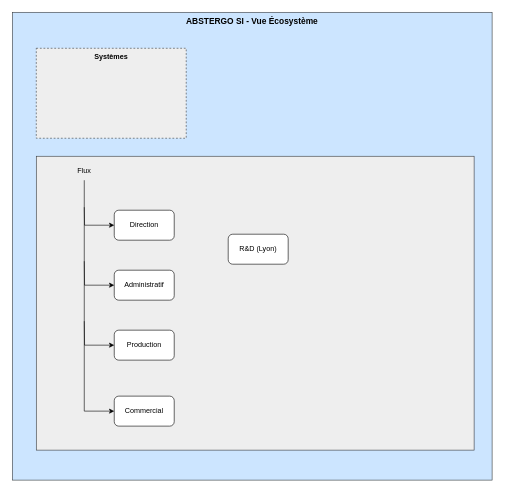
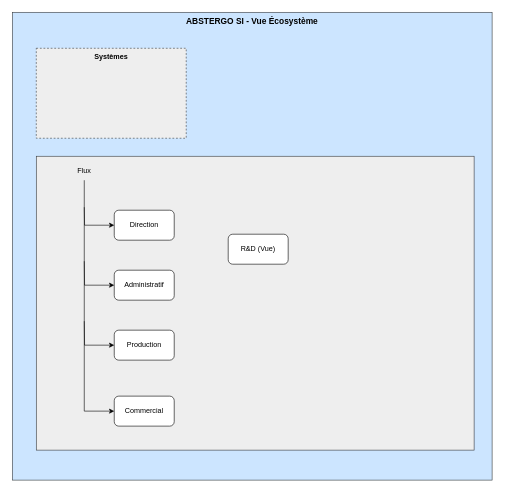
node "R&D (Lyon)": label "R&D (Lyon)" -> "R&D (Vue)"
